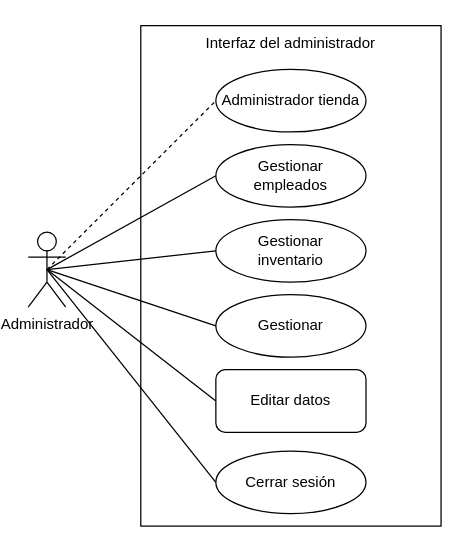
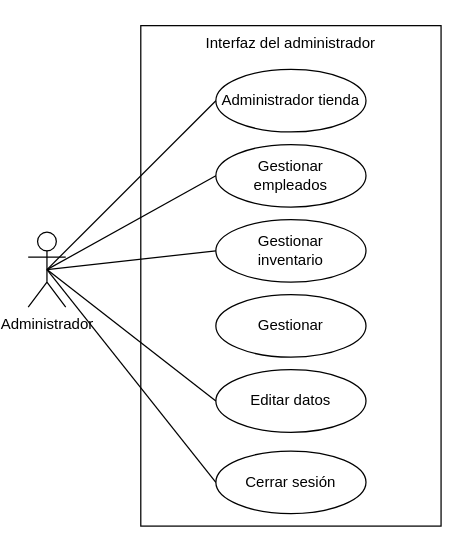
edge "Administrador tienda" -- "Administrador": style dashed -> solid
edge "Administrador" -- "Gestionar": removed
node "Editar datos": shape rounded rectangle -> ellipse
